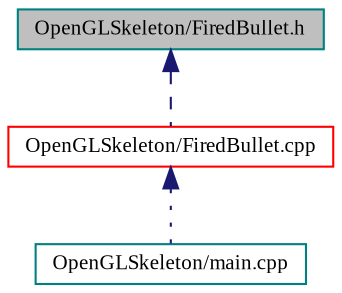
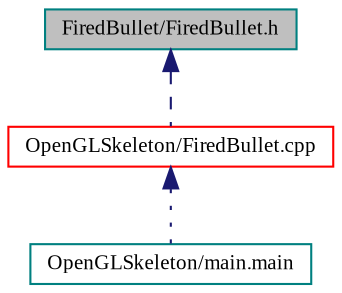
node "OpenGLSkeleton/FiredBullet.h": label "OpenGLSkeleton/FiredBullet.h" -> "FiredBullet/FiredBullet.h"
node "OpenGLSkeleton/main.cpp": label "OpenGLSkeleton/main.cpp" -> "OpenGLSkeleton/main.main"
